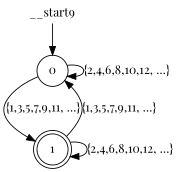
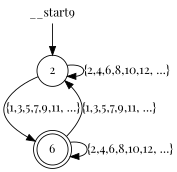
node "0": label "0" -> "2"
node "1": label "1" -> "6"
